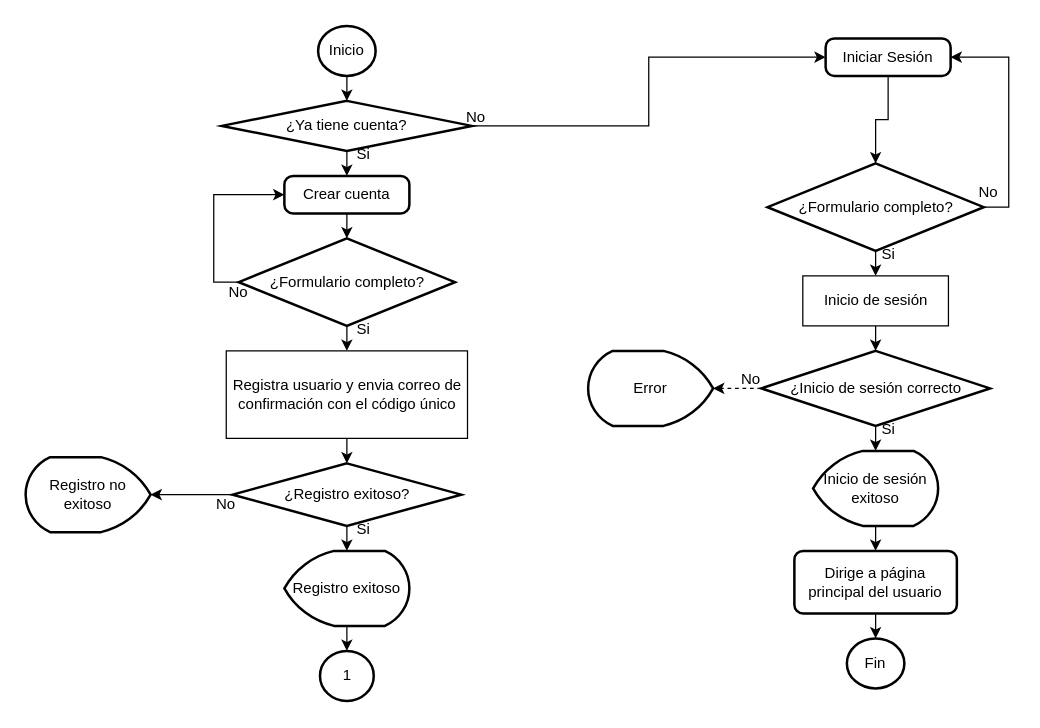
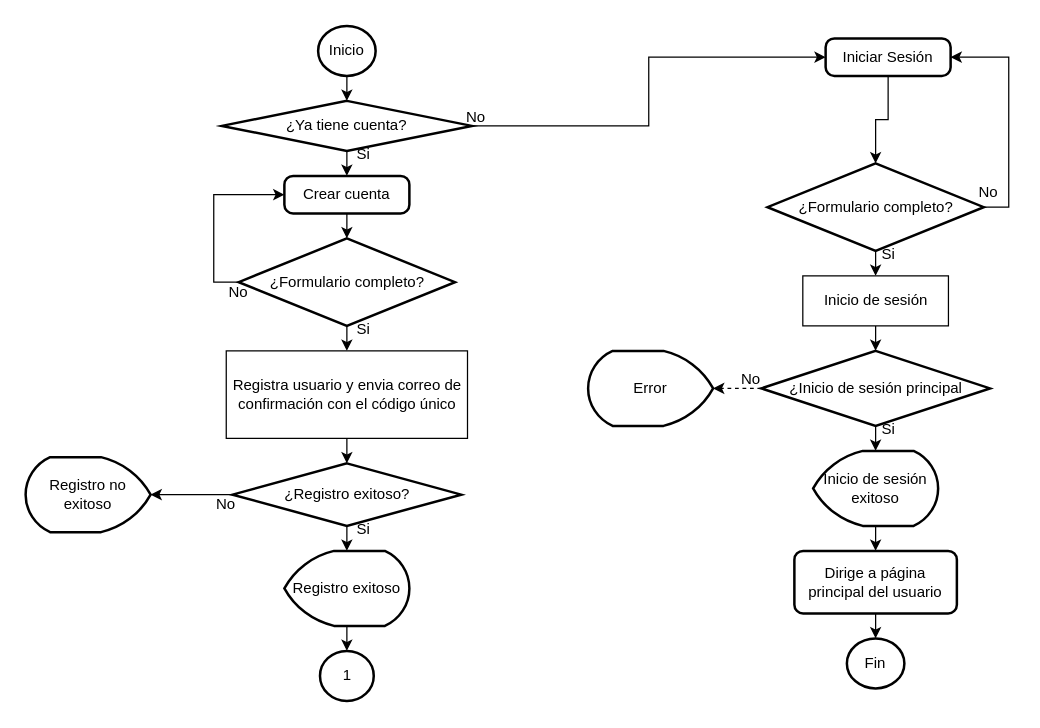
node "¿Inicio de sesión correcto": label "¿Inicio de sesión correcto" -> "¿Inicio de sesión principal"
